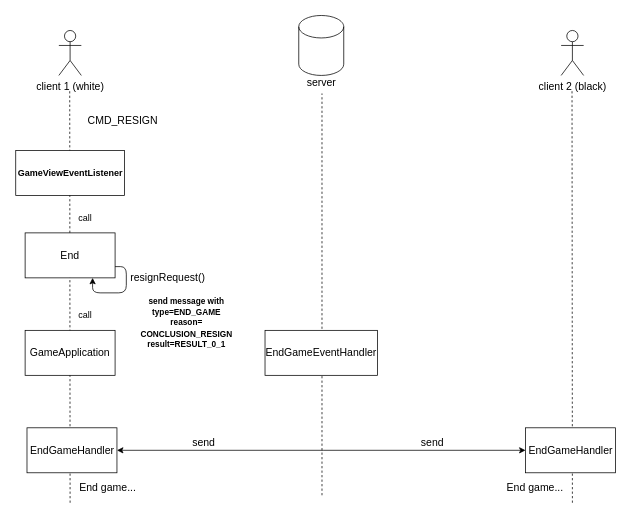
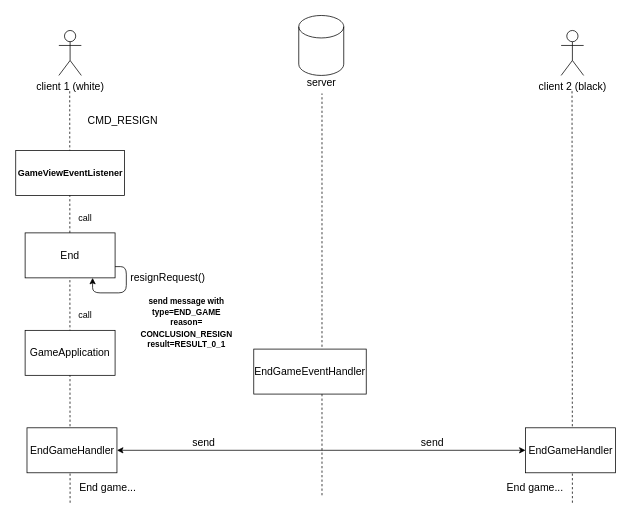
node "EndGameEventHandler": moved (321, 353) -> (310, 372)
